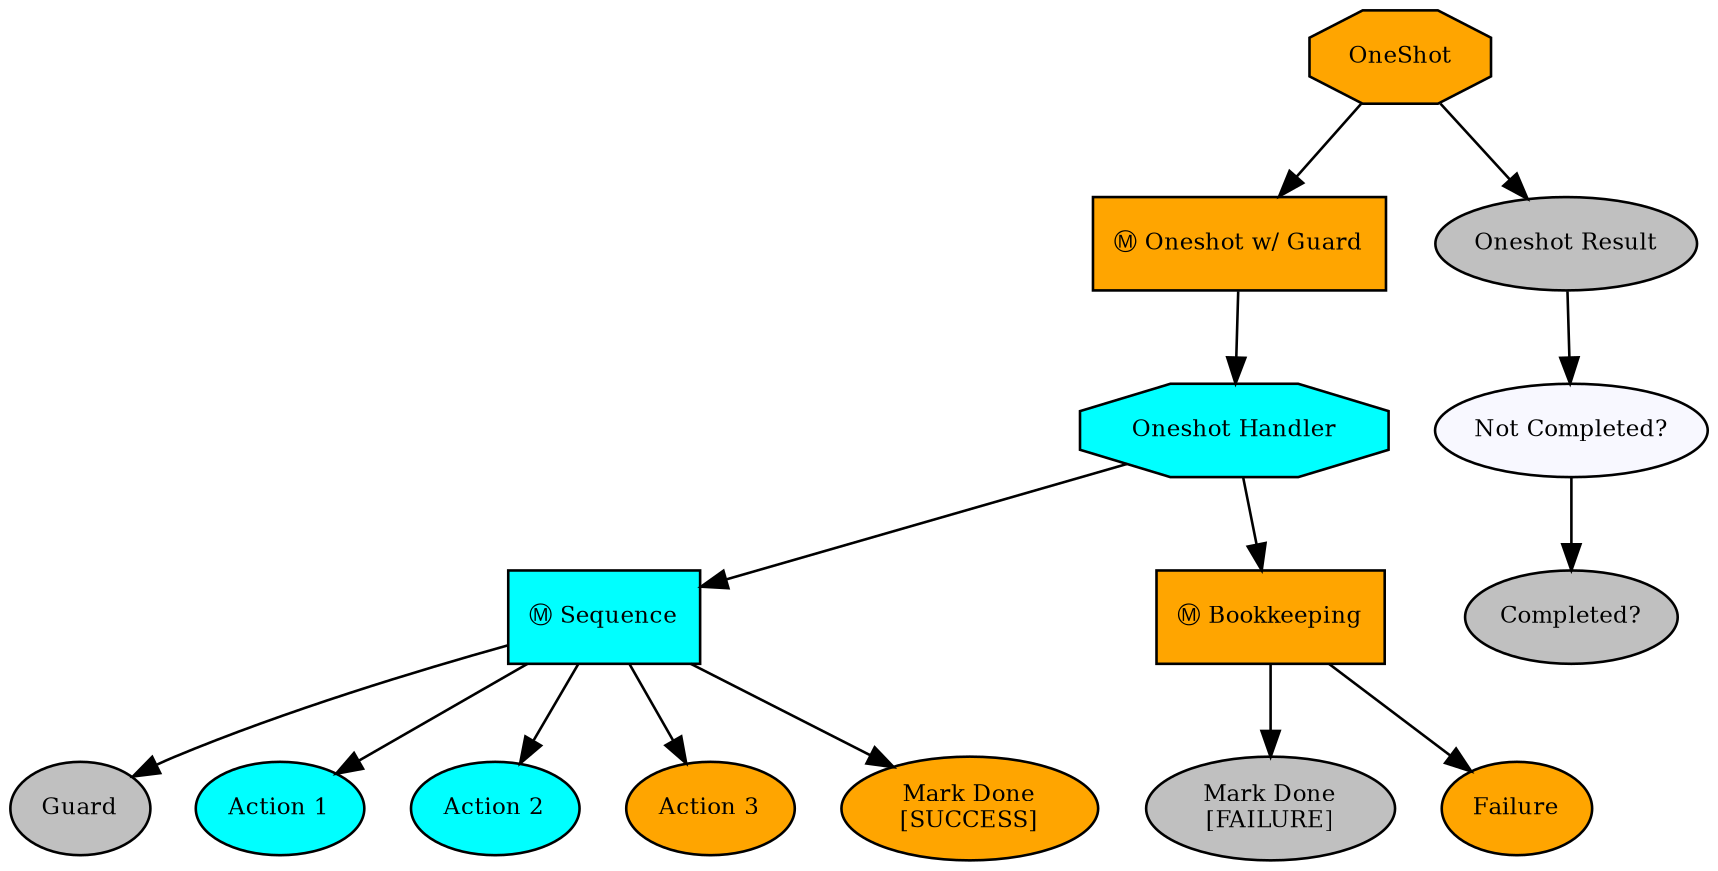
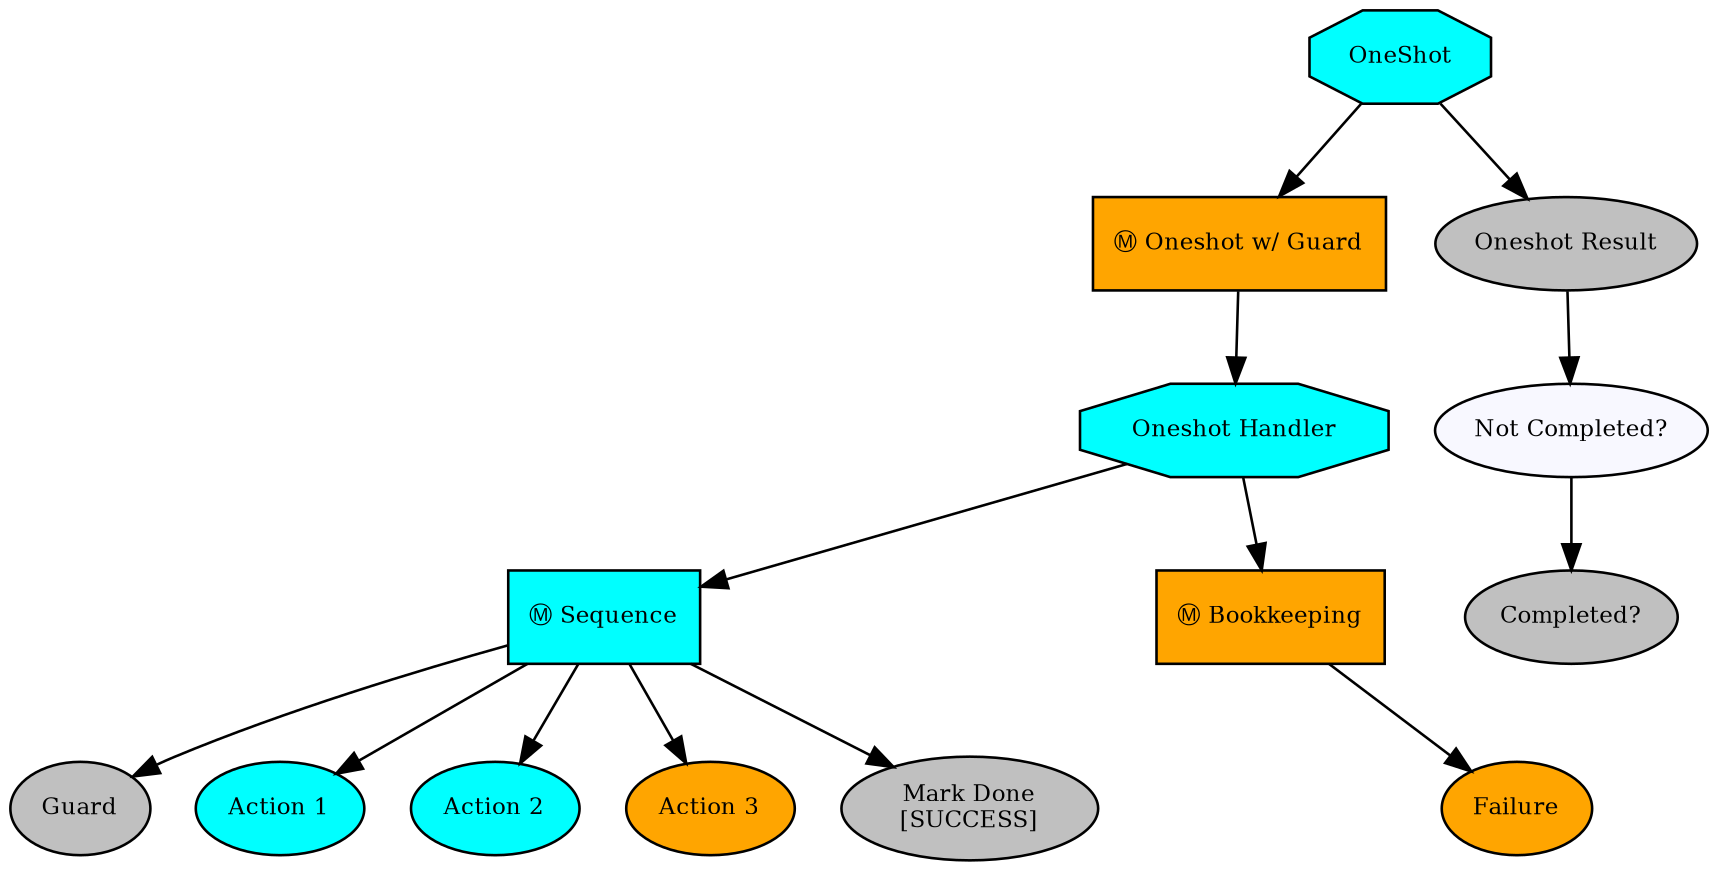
node "OneShot": fillcolor orange -> cyan
node "Mark Done [SUCCESS]": fillcolor orange -> gray
node "Mark Done [FAILURE]": removed
